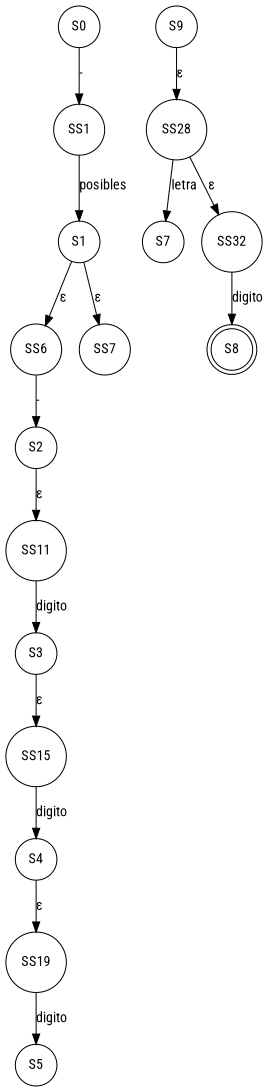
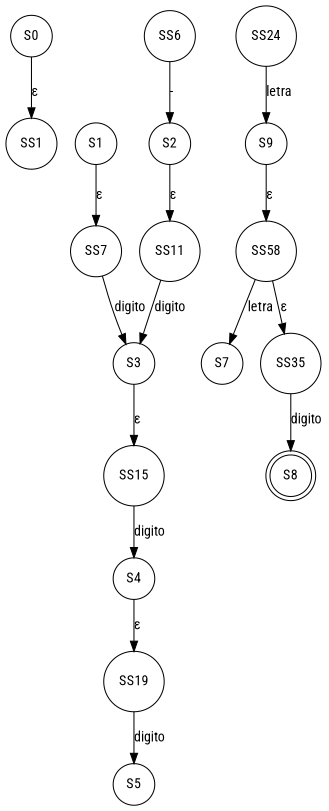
node "SS24": added
edge "S0" -> "SS1": label "-" -> "ε"
node "SS28": label "SS28" -> "SS58"
edge "SS1" -> "S1": removed, label "posibles"
node "SS32": label "SS32" -> "SS35"
edge "S1" -> "SS6": removed, label "ε"
edge "SS7" -> "S3": added, label "digito"
